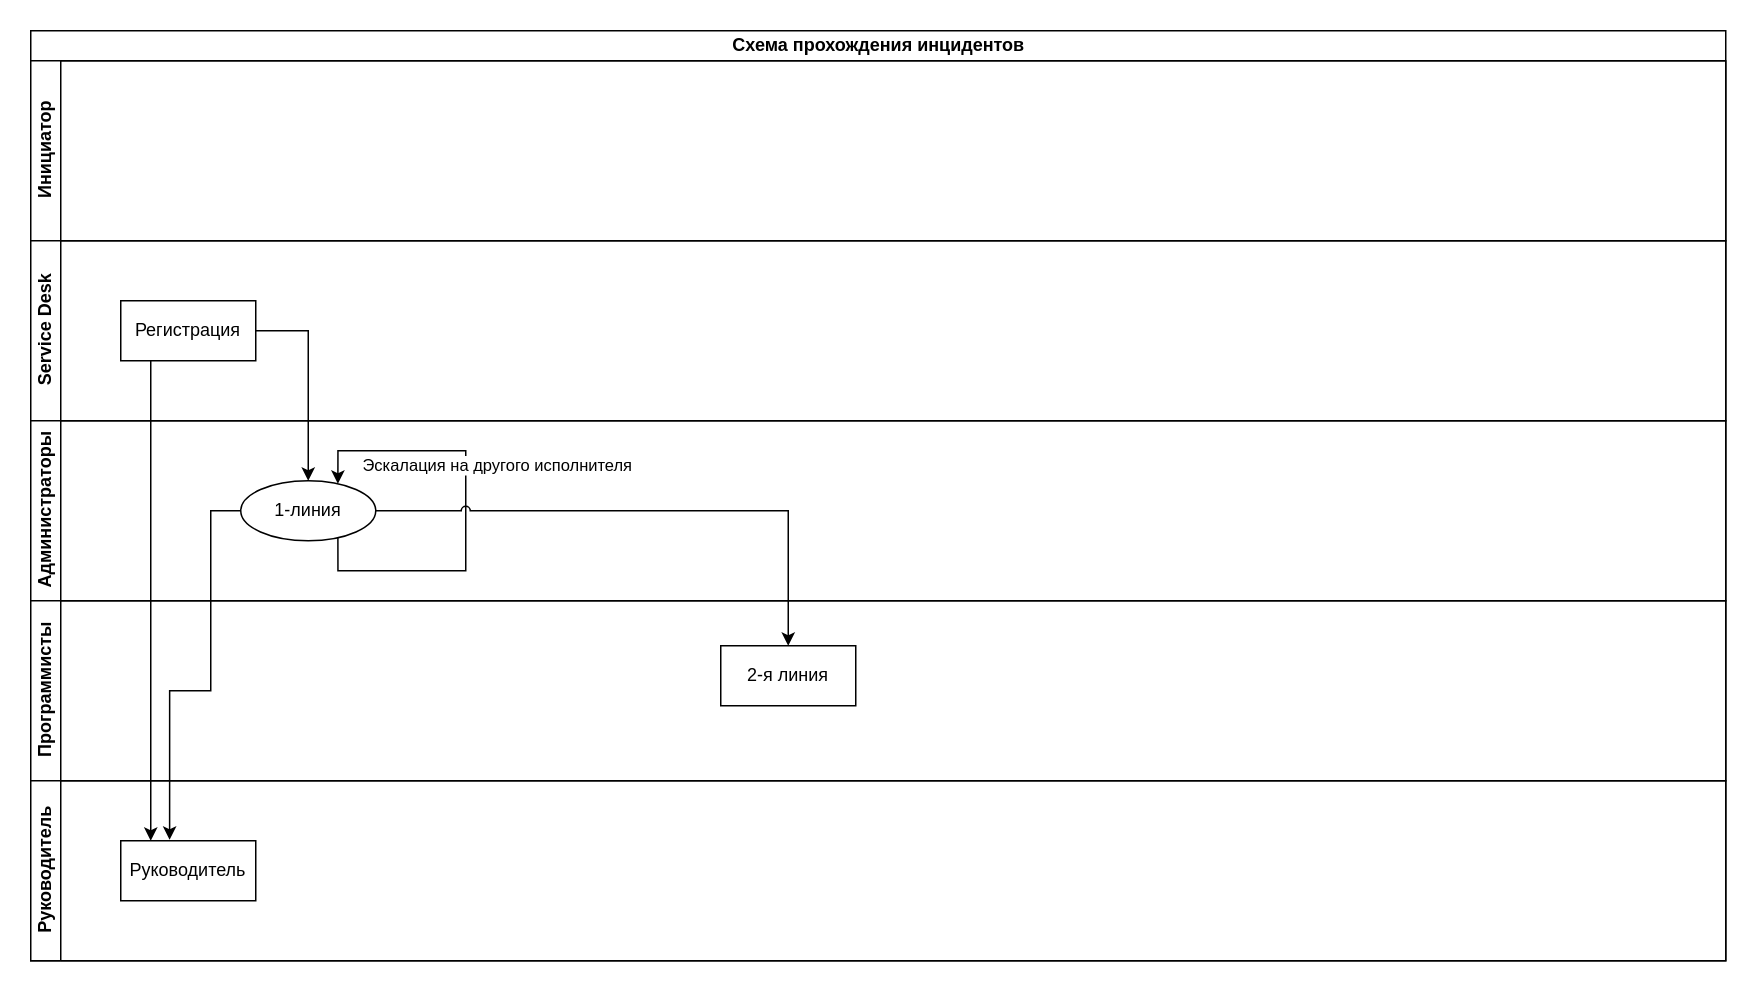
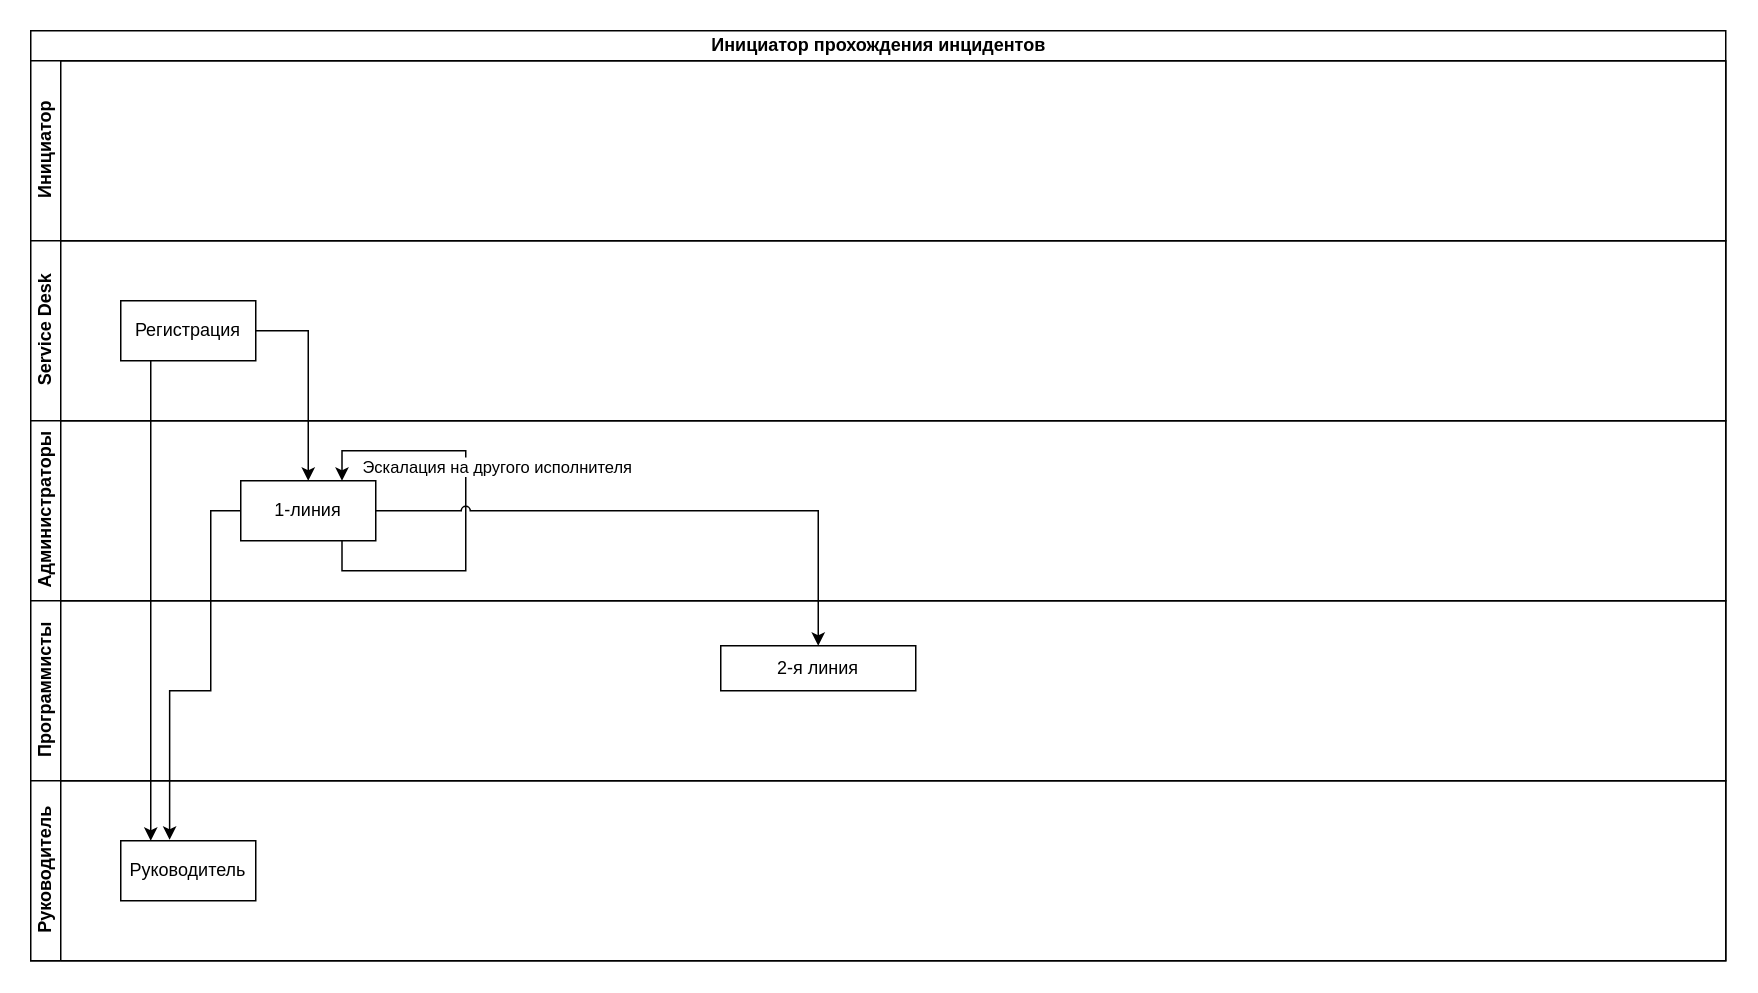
node "Схема прохождения инцидентов": label "Схема прохождения инцидентов" -> "Инициатор прохождения инцидентов"
node "1-линия": shape ellipse -> rectangle
node "2-я линия": size 135x60 -> 195x45
